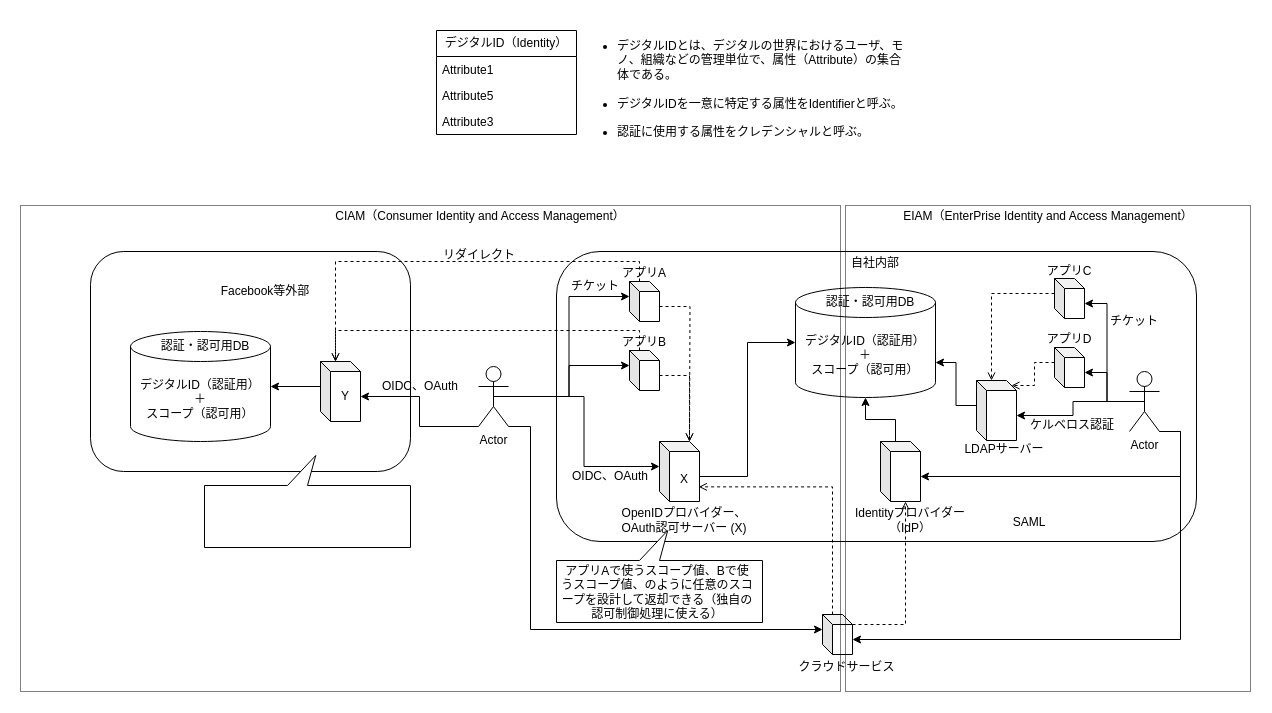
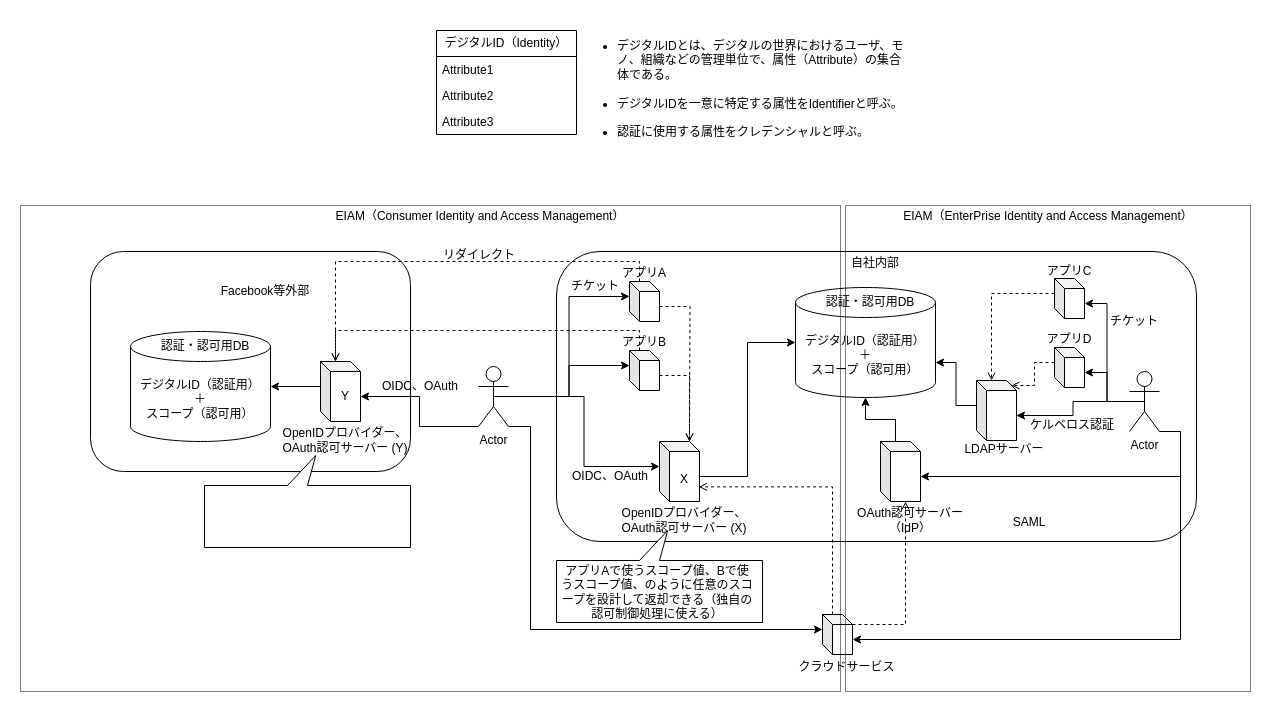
node "Attribute5": label "Attribute5" -> "Attribute2"
node "CIAM（Consumer Identity and Access Management）": label "CIAM（Consumer Identity and Access Management）" -> "EIAM（Consumer Identity and Access Management）"
node "OpenIDプロバイダー、 OAuth認可サーバー (Y)": added
node "Identityプロバイダー（IdP）": label "Identityプロバイダー（IdP）" -> "OAuth認可サーバー（IdP）"
